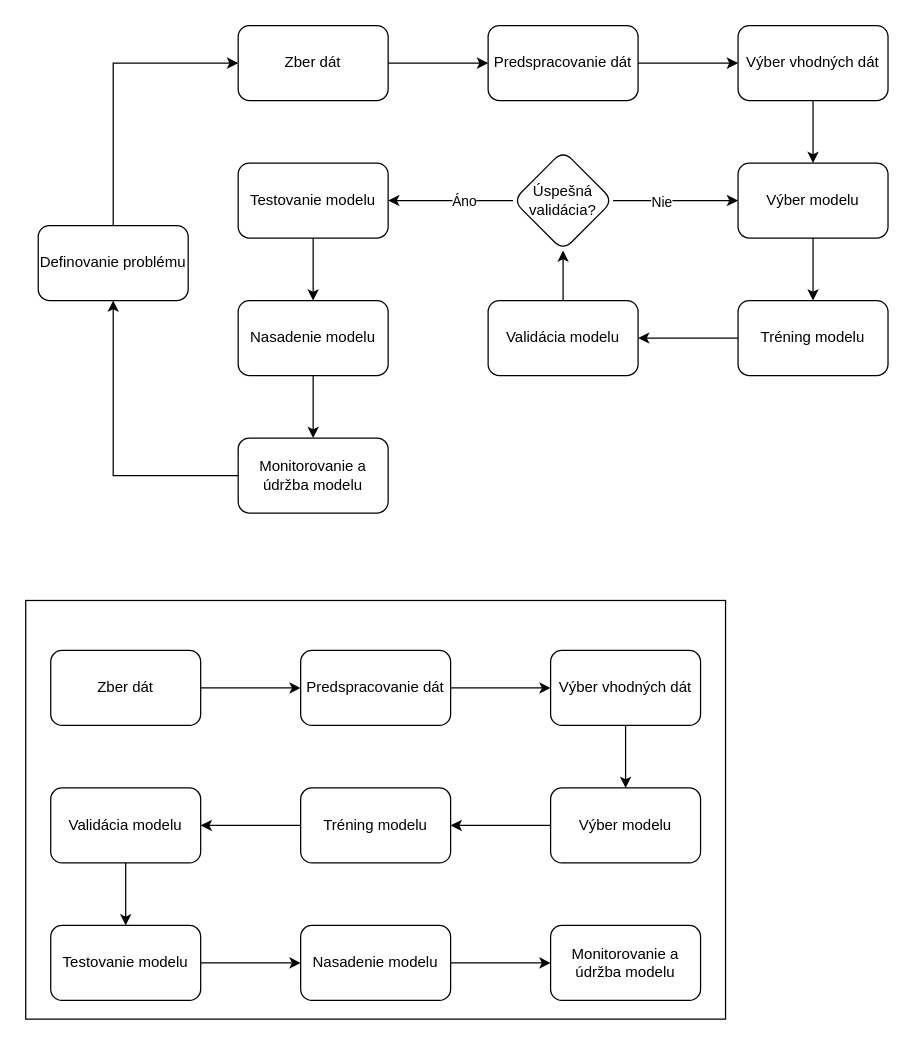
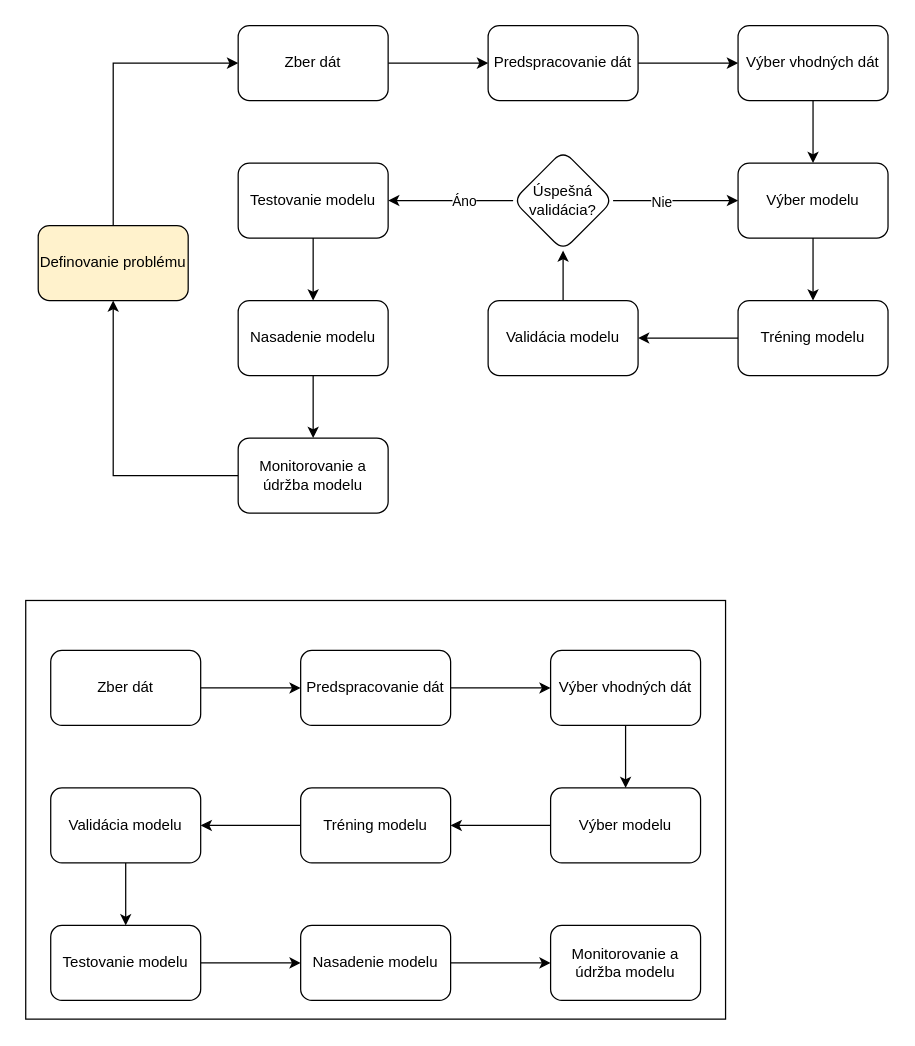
node "Definovanie problému": fillcolor #ffffff -> #fff2cc
